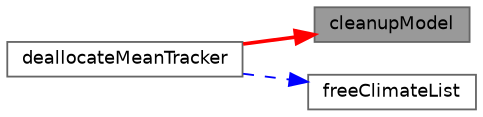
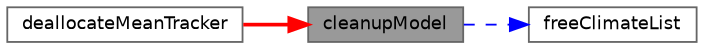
edge "deallocateMeanTracker" -> "freeClimateList": now "cleanupModel" -> "freeClimateList"
